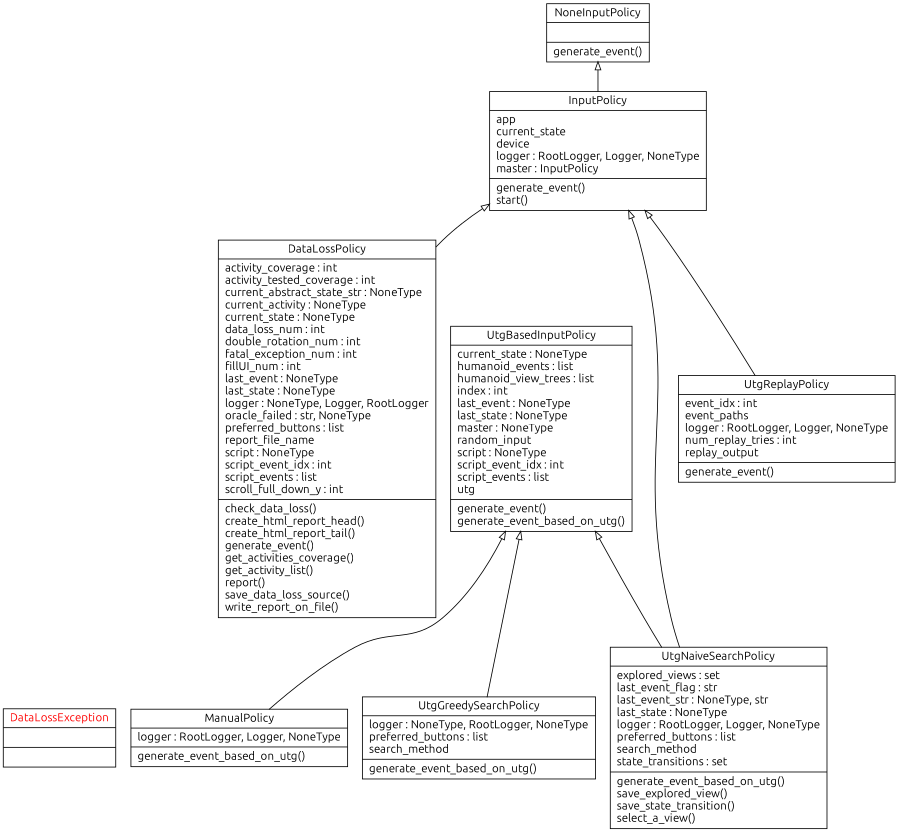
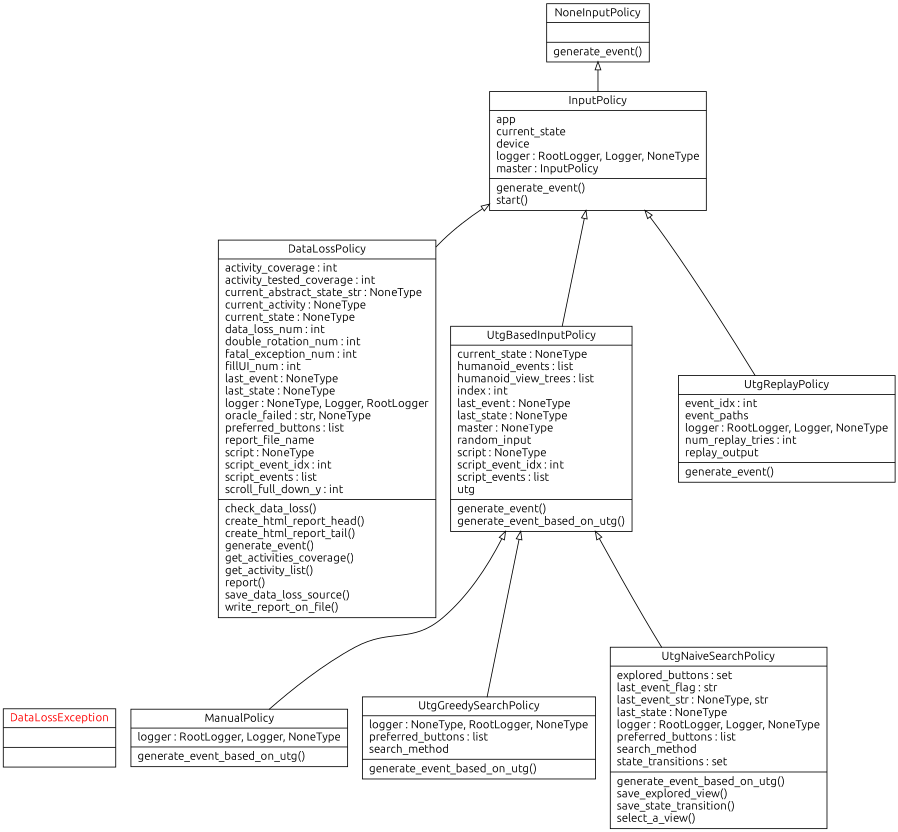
edge "UtgNaiveSearchPolicy" -> "InputPolicy": now "UtgBasedInputPolicy" -> "InputPolicy"
node "UtgNaiveSearchPolicy": text "explored_views : set" -> "explored_buttons : set"
